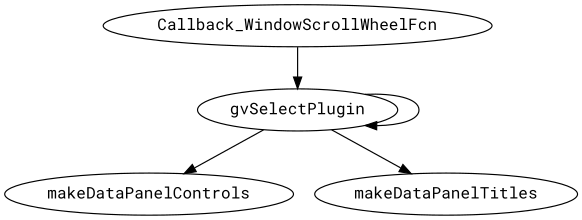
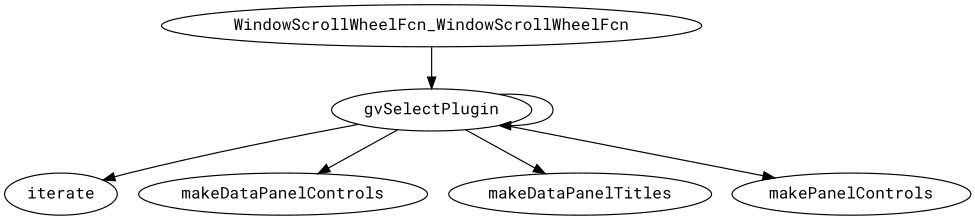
node "Callback_WindowScrollWheelFcn": label "Callback_WindowScrollWheelFcn" -> "WindowScrollWheelFcn_WindowScrollWheelFcn"
node "iterate": added
node "makePanelControls": added
